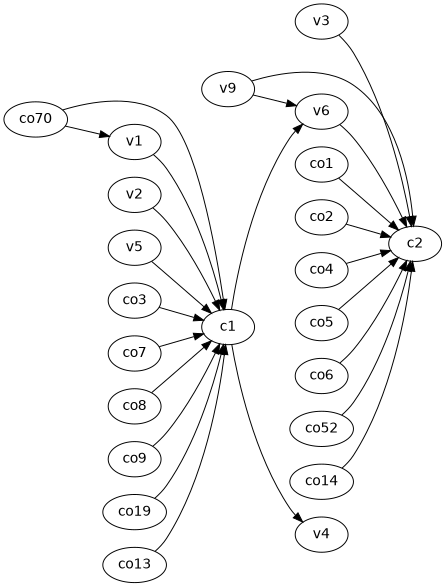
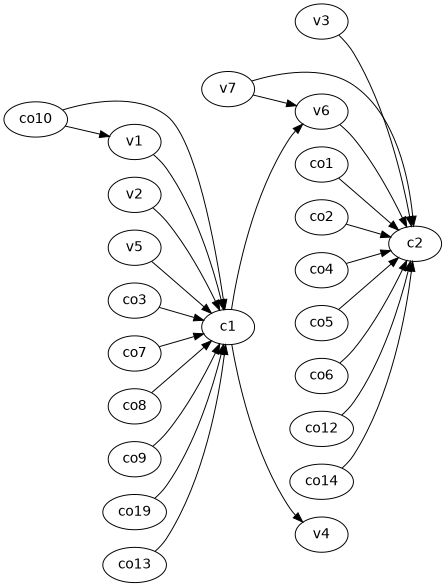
node "v9": label "v9" -> "v7"
node "co70": label "co70" -> "co10"
node "co52": label "co52" -> "co12"
